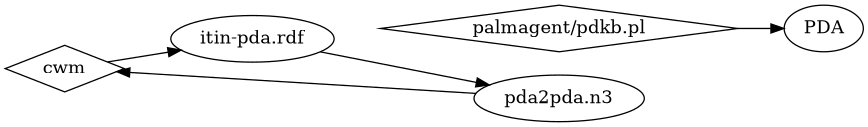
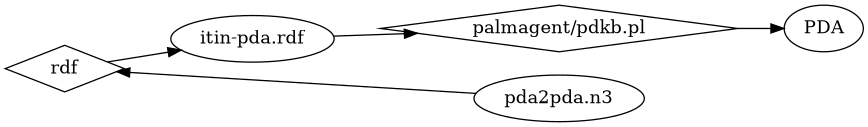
edge "itin-pda.rdf" -> "pda2pda.n3": now "itin-pda.rdf" -> "palmagent/pdkb.pl"
node "cwm": label "cwm" -> "rdf"
